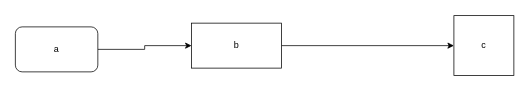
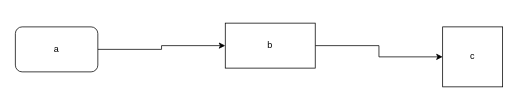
node "b": moved (237, 45) -> (270, 45)
node "c": moved (484, 45) -> (473, 57)
